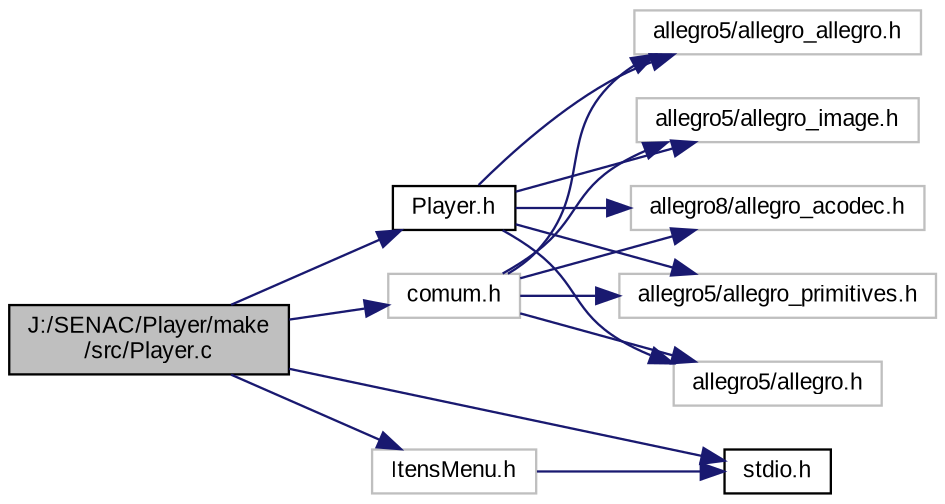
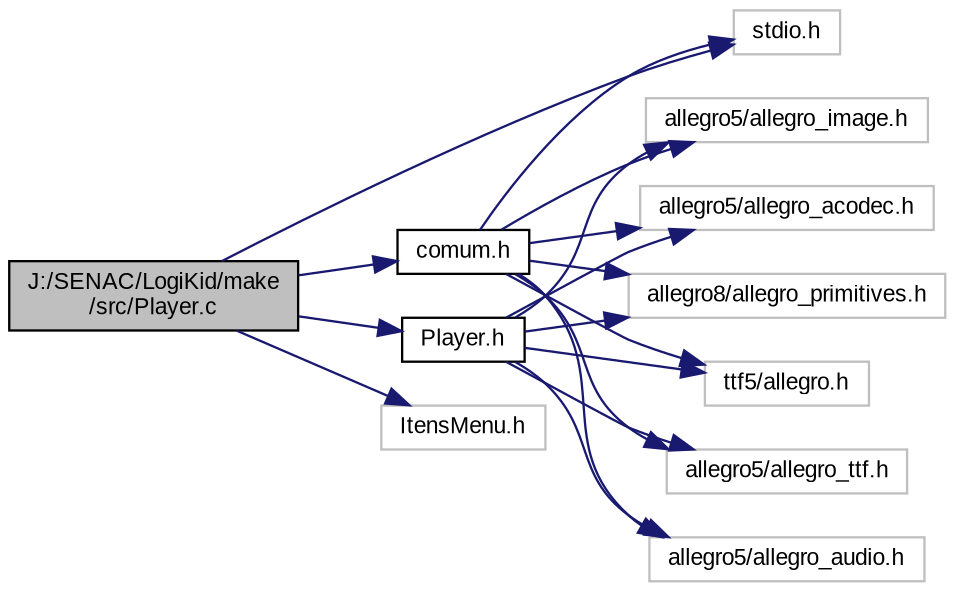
node "allegro5/allegro_allegro.h": label "allegro5/allegro_allegro.h" -> "allegro5/allegro_audio.h"
node "allegro8/allegro_acodec.h": label "allegro8/allegro_acodec.h" -> "allegro5/allegro_acodec.h"
node "comum.h": color grey75 -> black
node "allegro5/allegro_primitives.h": label "allegro5/allegro_primitives.h" -> "allegro8/allegro_primitives.h"
node "J:/SENAC/Player/make /src/Player.c": label "J:/SENAC/Player/make /src/Player.c" -> "J:/SENAC/LogiKid/make /src/Player.c"
node "allegro5/allegro.h": label "allegro5/allegro.h" -> "ttf5/allegro.h"
edge "ItensMenu.h" -> "stdio.h": now "comum.h" -> "stdio.h"
node "stdio.h": color black -> grey75
node "allegro5/allegro_ttf.h": added
